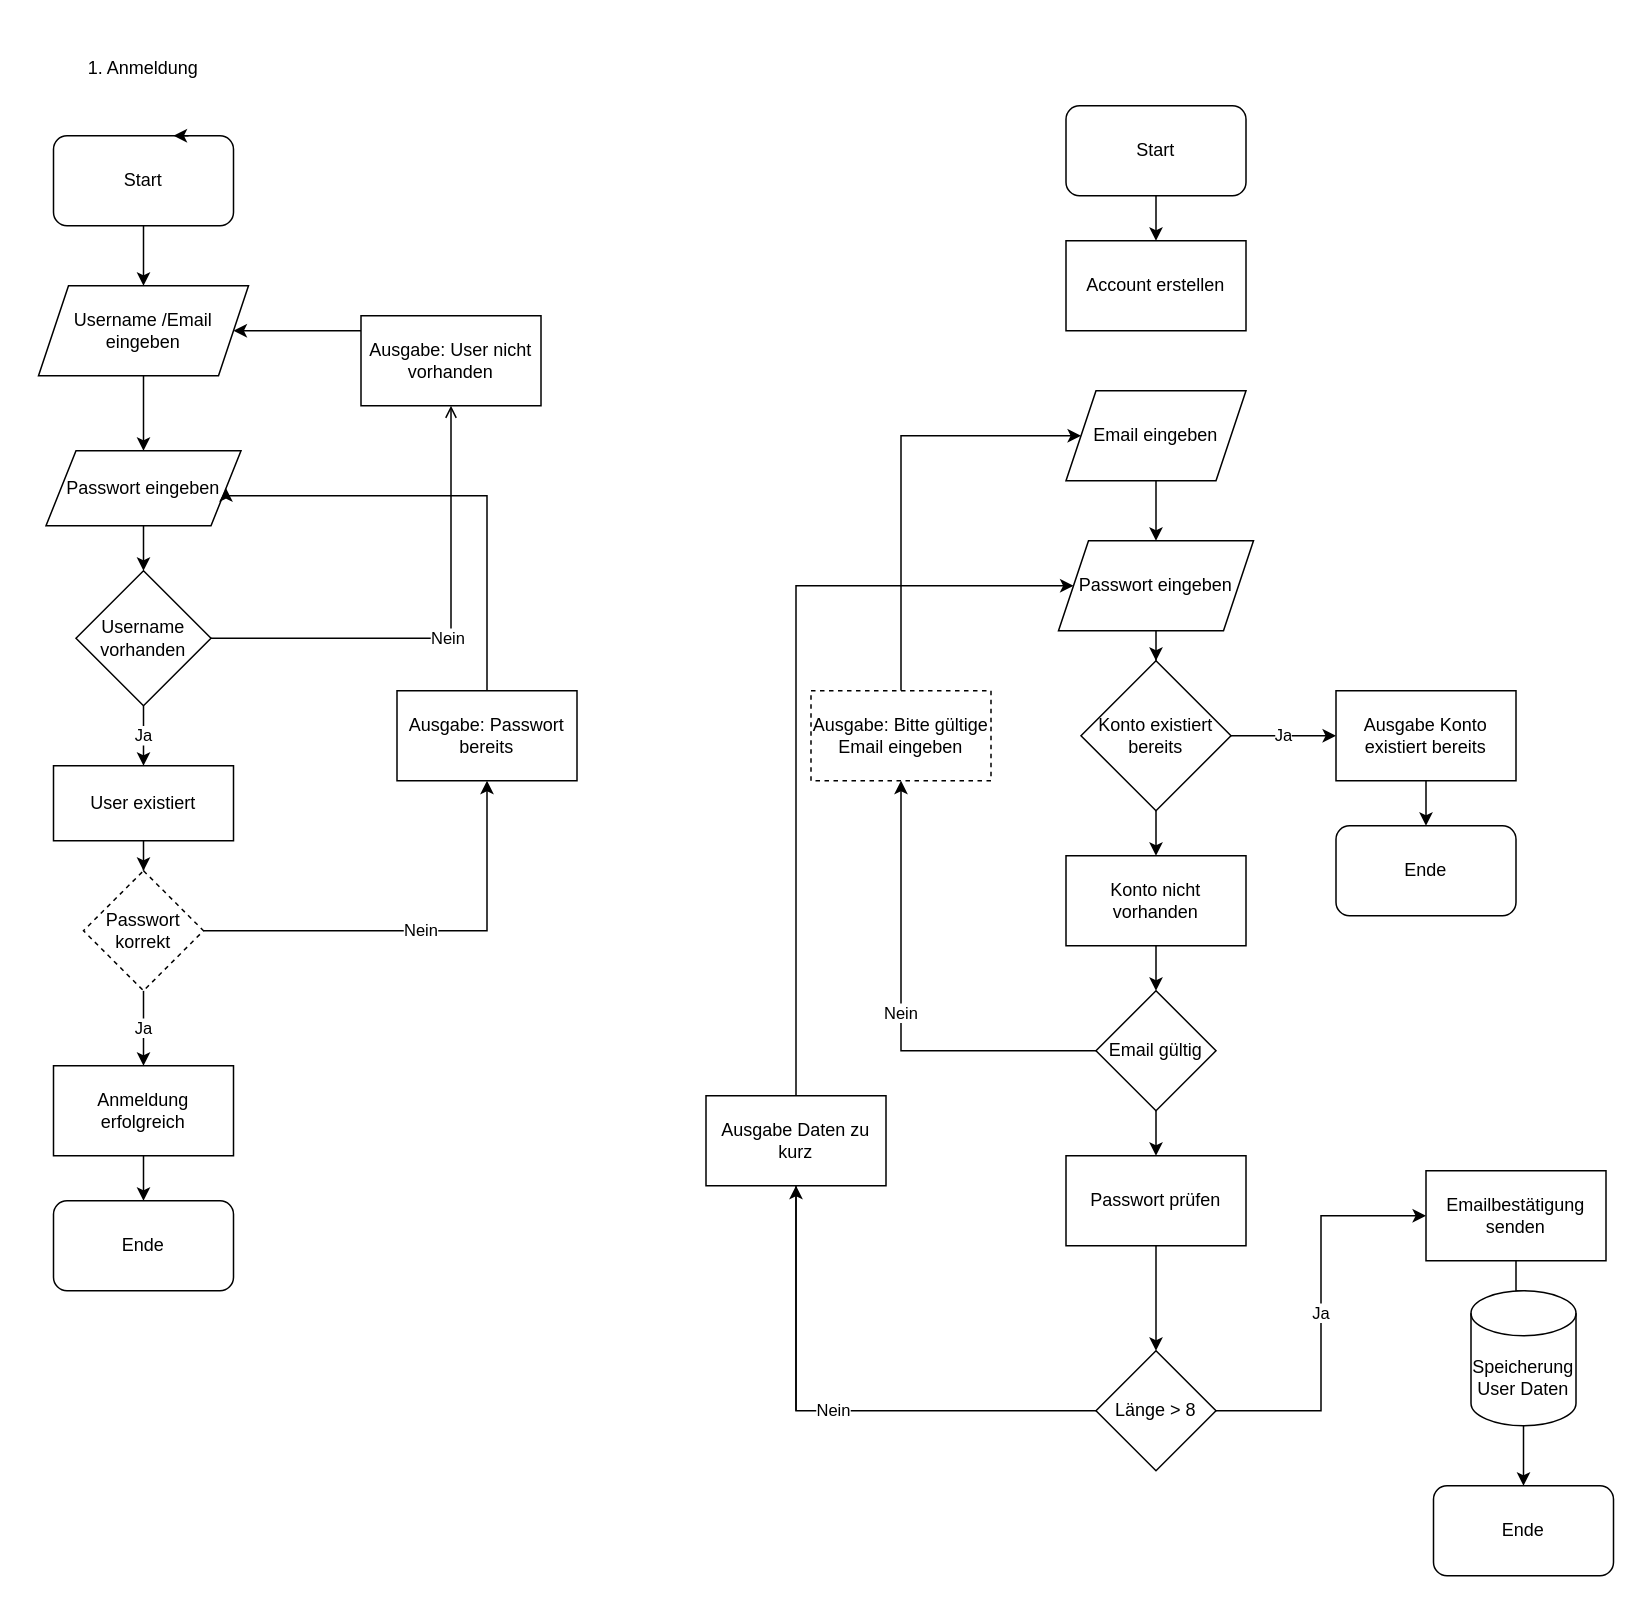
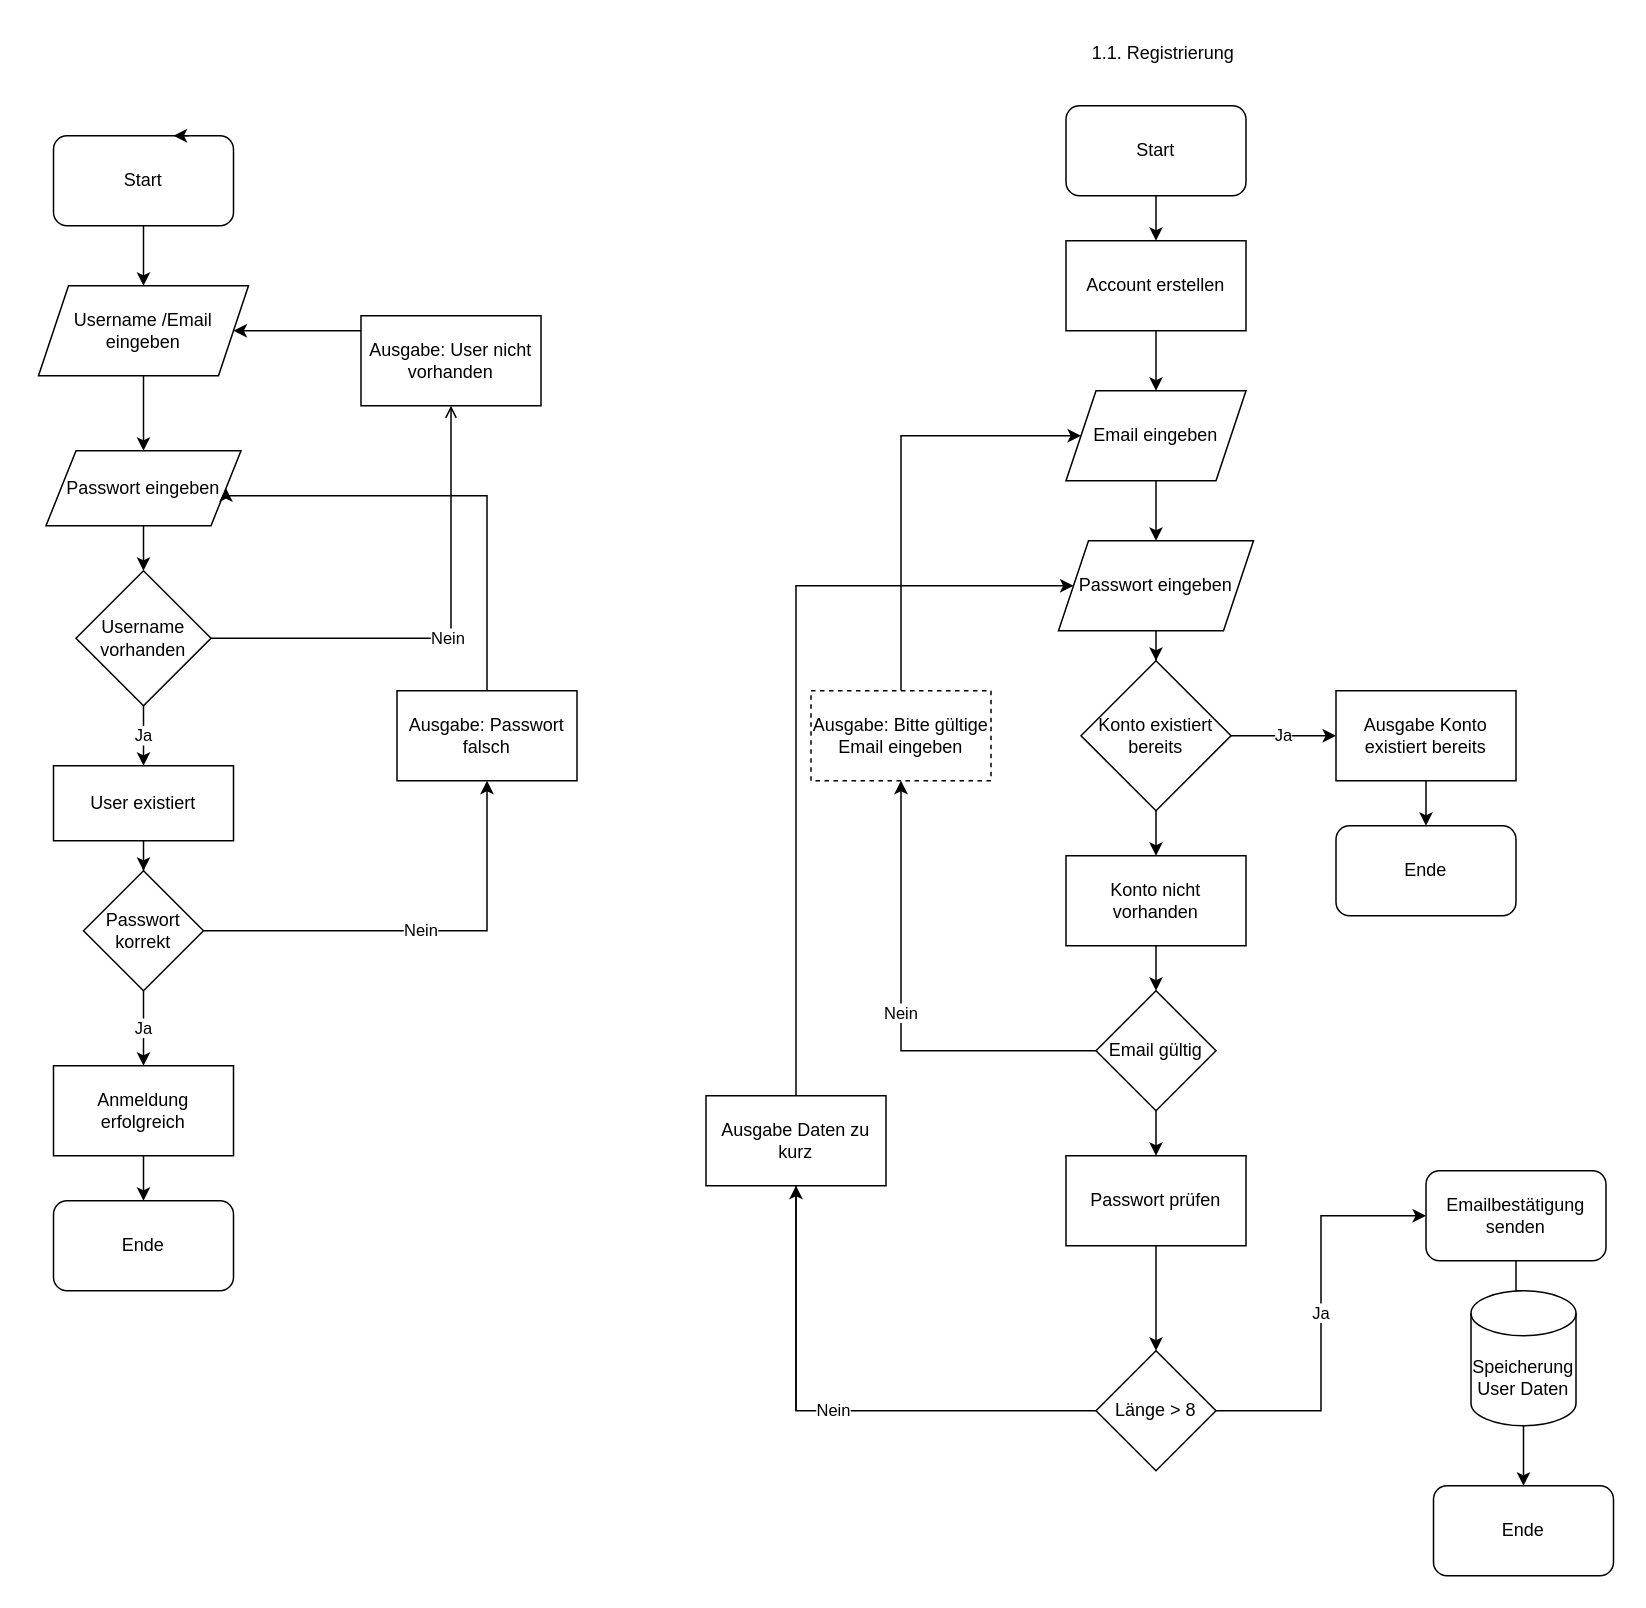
node "1.1. Registrierung": added
node "1. Anmeldung": removed
edge "Account erstellen" -> "Email eingeben": added
node "Ausgabe: Passwort bereits": label "Ausgabe: Passwort bereits" -> "Ausgabe: Passwort falsch"
node "Passwort korrekt": style dashed -> solid
node "Emailbestätigung senden": shape rectangle -> rounded rectangle
